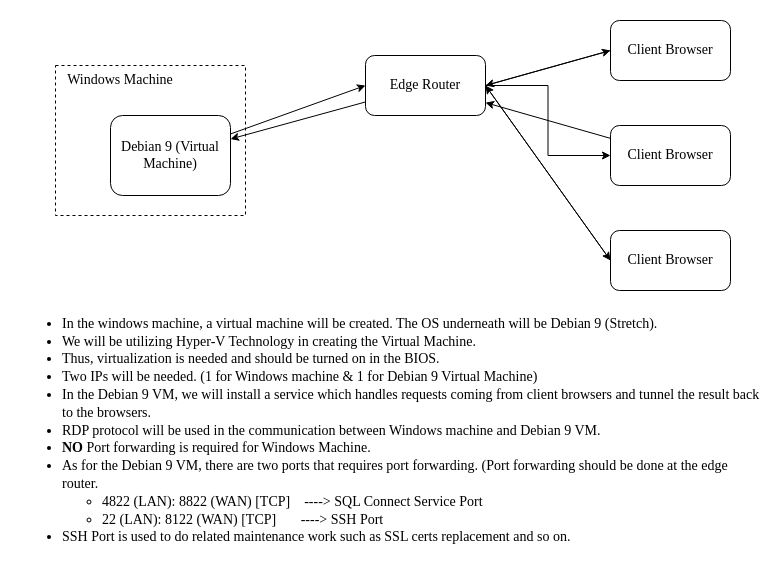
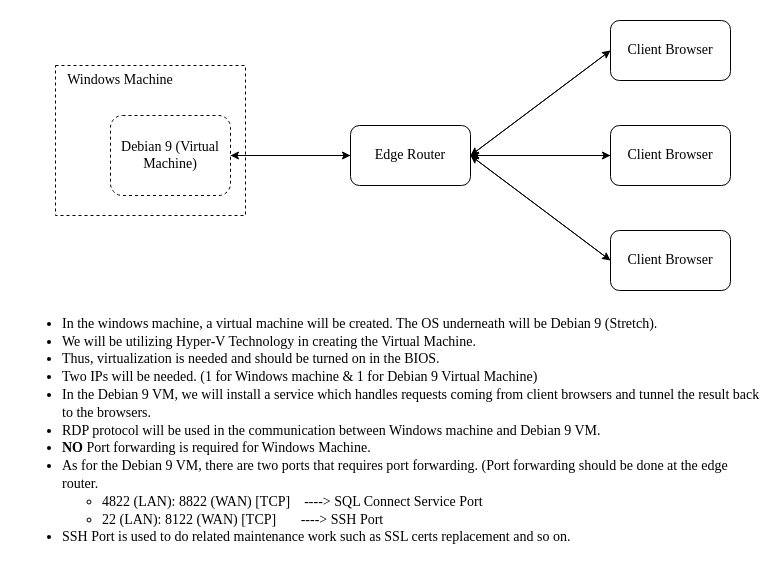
node "Edge Router": moved (426, 86) -> (411, 156)
node "Debian 9 (Virtual Machine)": style solid -> dashed
